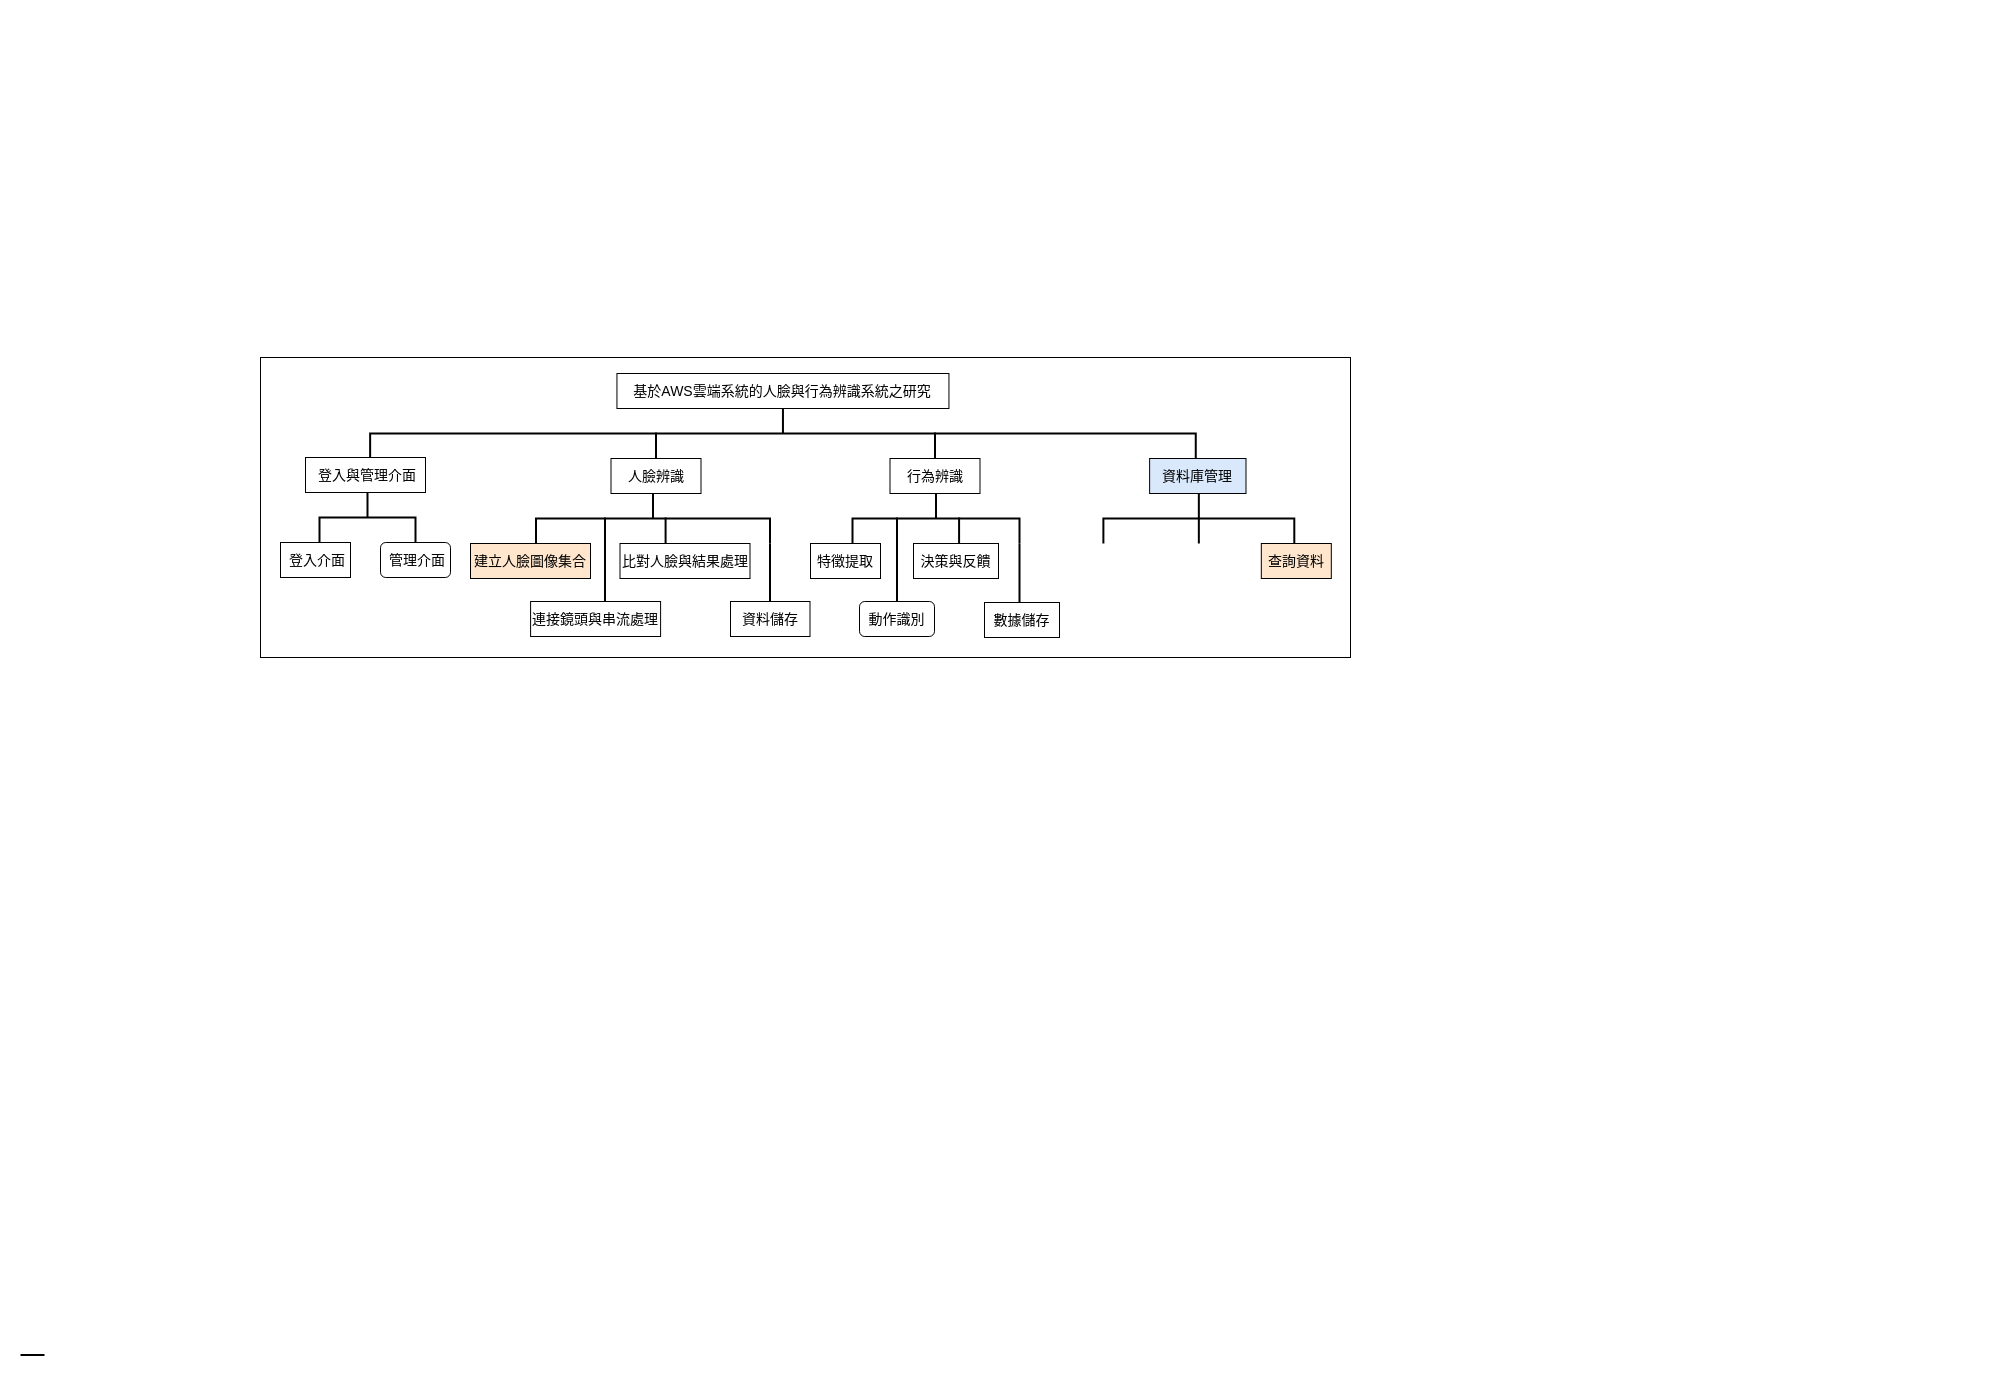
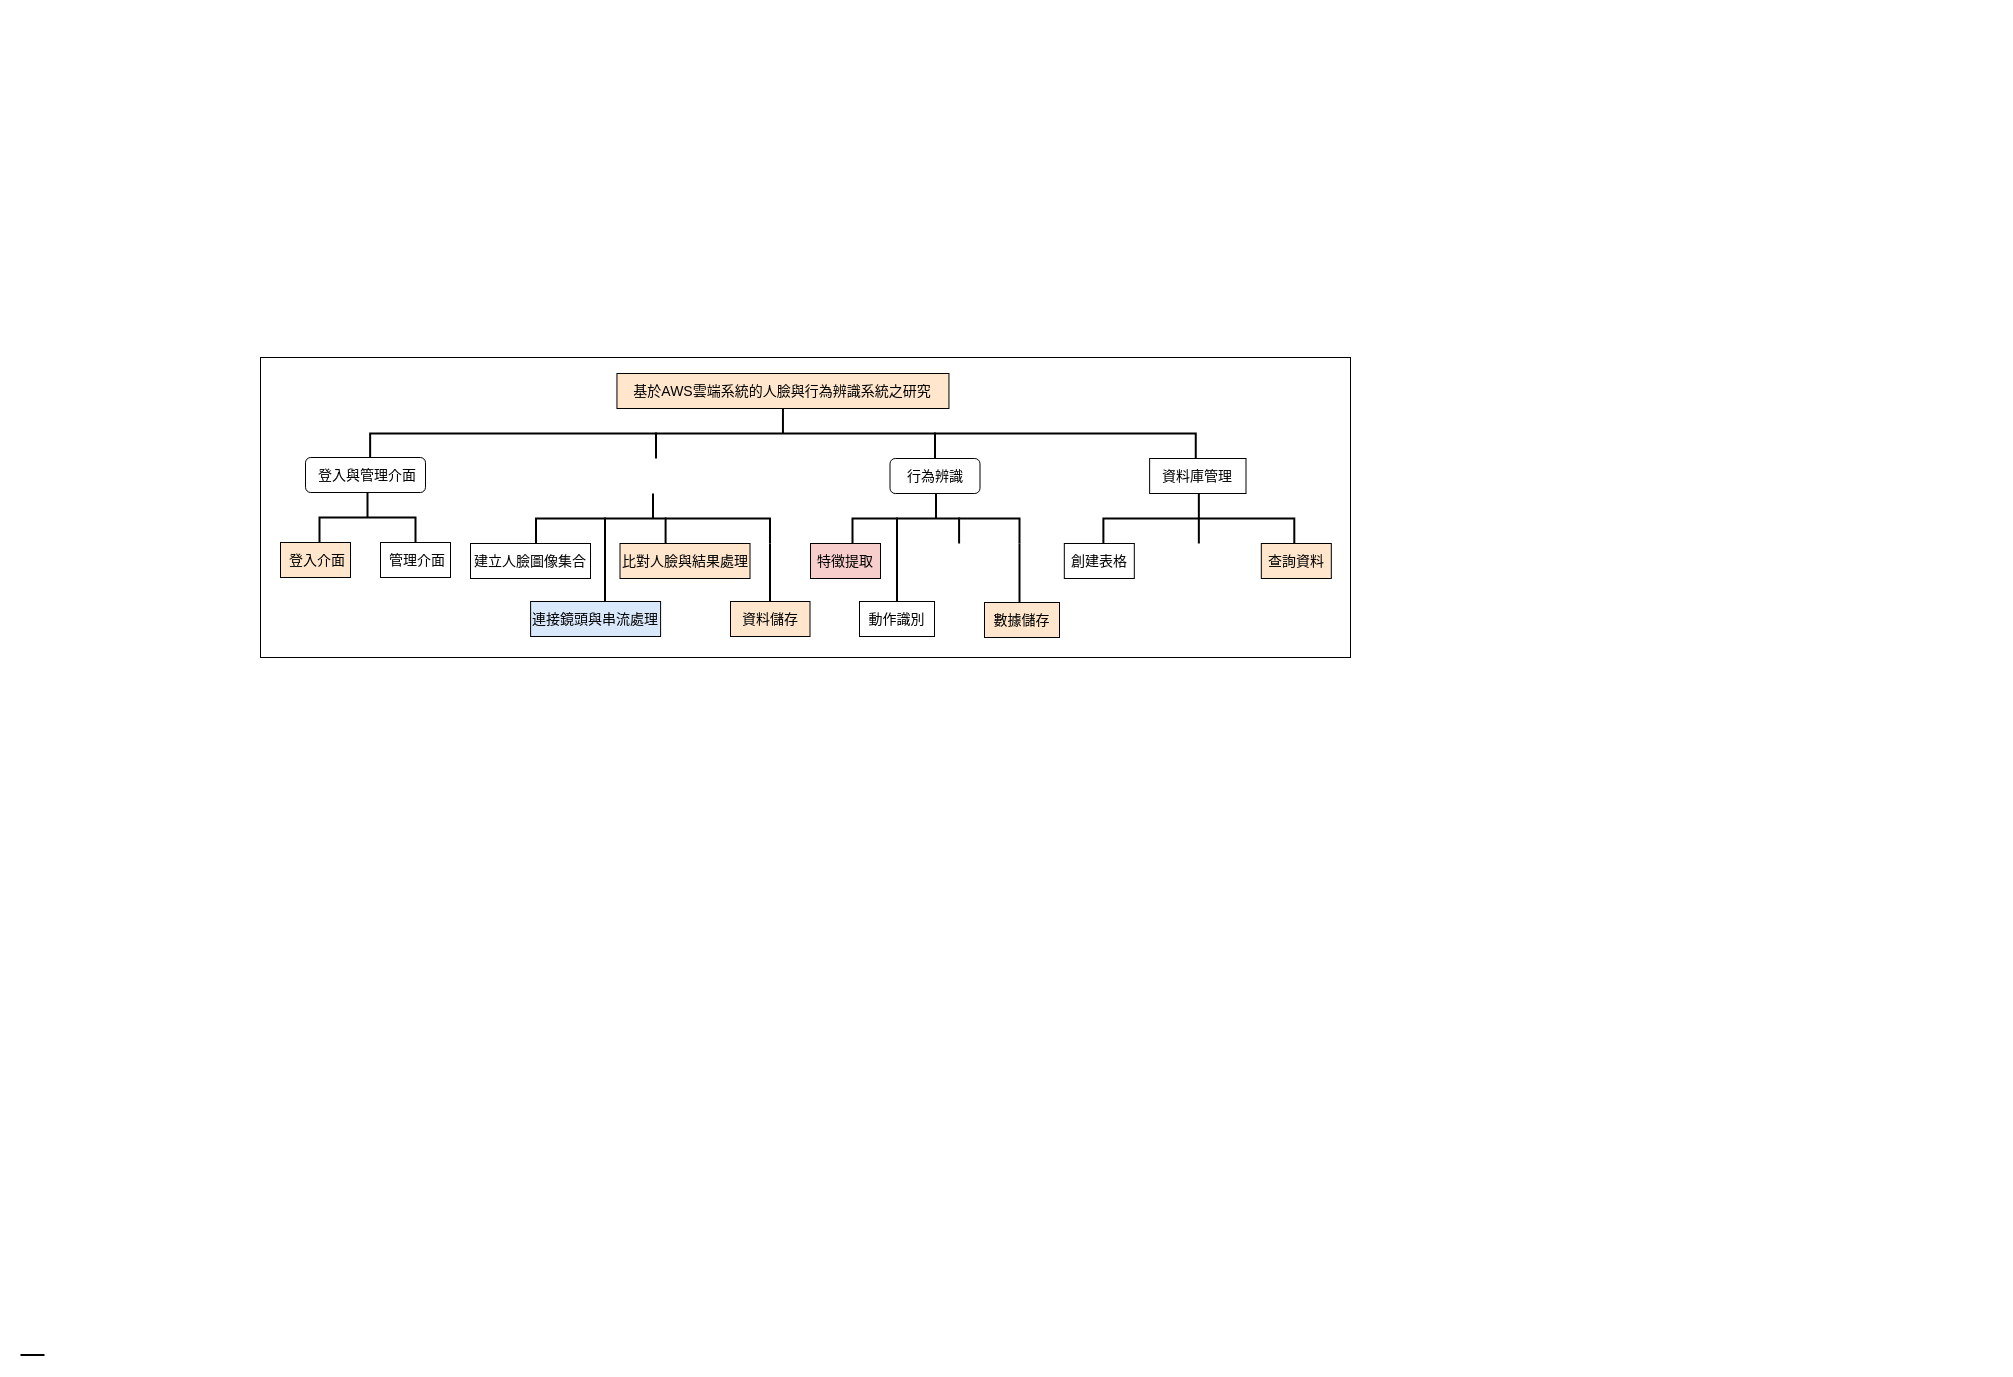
node "基於AWS雲端系統的人臉與行為辨識系統之研究": fillcolor #ffffff -> #ffe6cc
node "登入與管理介面": shape rectangle -> rounded rectangle
node "人臉辨識": removed
node "行為辨識": shape rectangle -> rounded rectangle
node "資料庫管理": fillcolor #dae8fc -> #ffffff
node "登入介面": fillcolor #ffffff -> #ffe6cc
node "管理介面": shape rounded rectangle -> rectangle
node "建立人臉圖像集合": fillcolor #ffe6cc -> #ffffff
node "比對人臉與結果處理": fillcolor #ffffff -> #ffe6cc
node "特徵提取": fillcolor #ffffff -> #f8cecc
node "決策與反饋": removed
node "創建表格": added
node "連接鏡頭與串流處理": fillcolor #ffffff -> #dae8fc
node "資料儲存": fillcolor #ffffff -> #ffe6cc
node "動作識別": shape rounded rectangle -> rectangle
node "數據儲存": fillcolor #ffffff -> #ffe6cc
